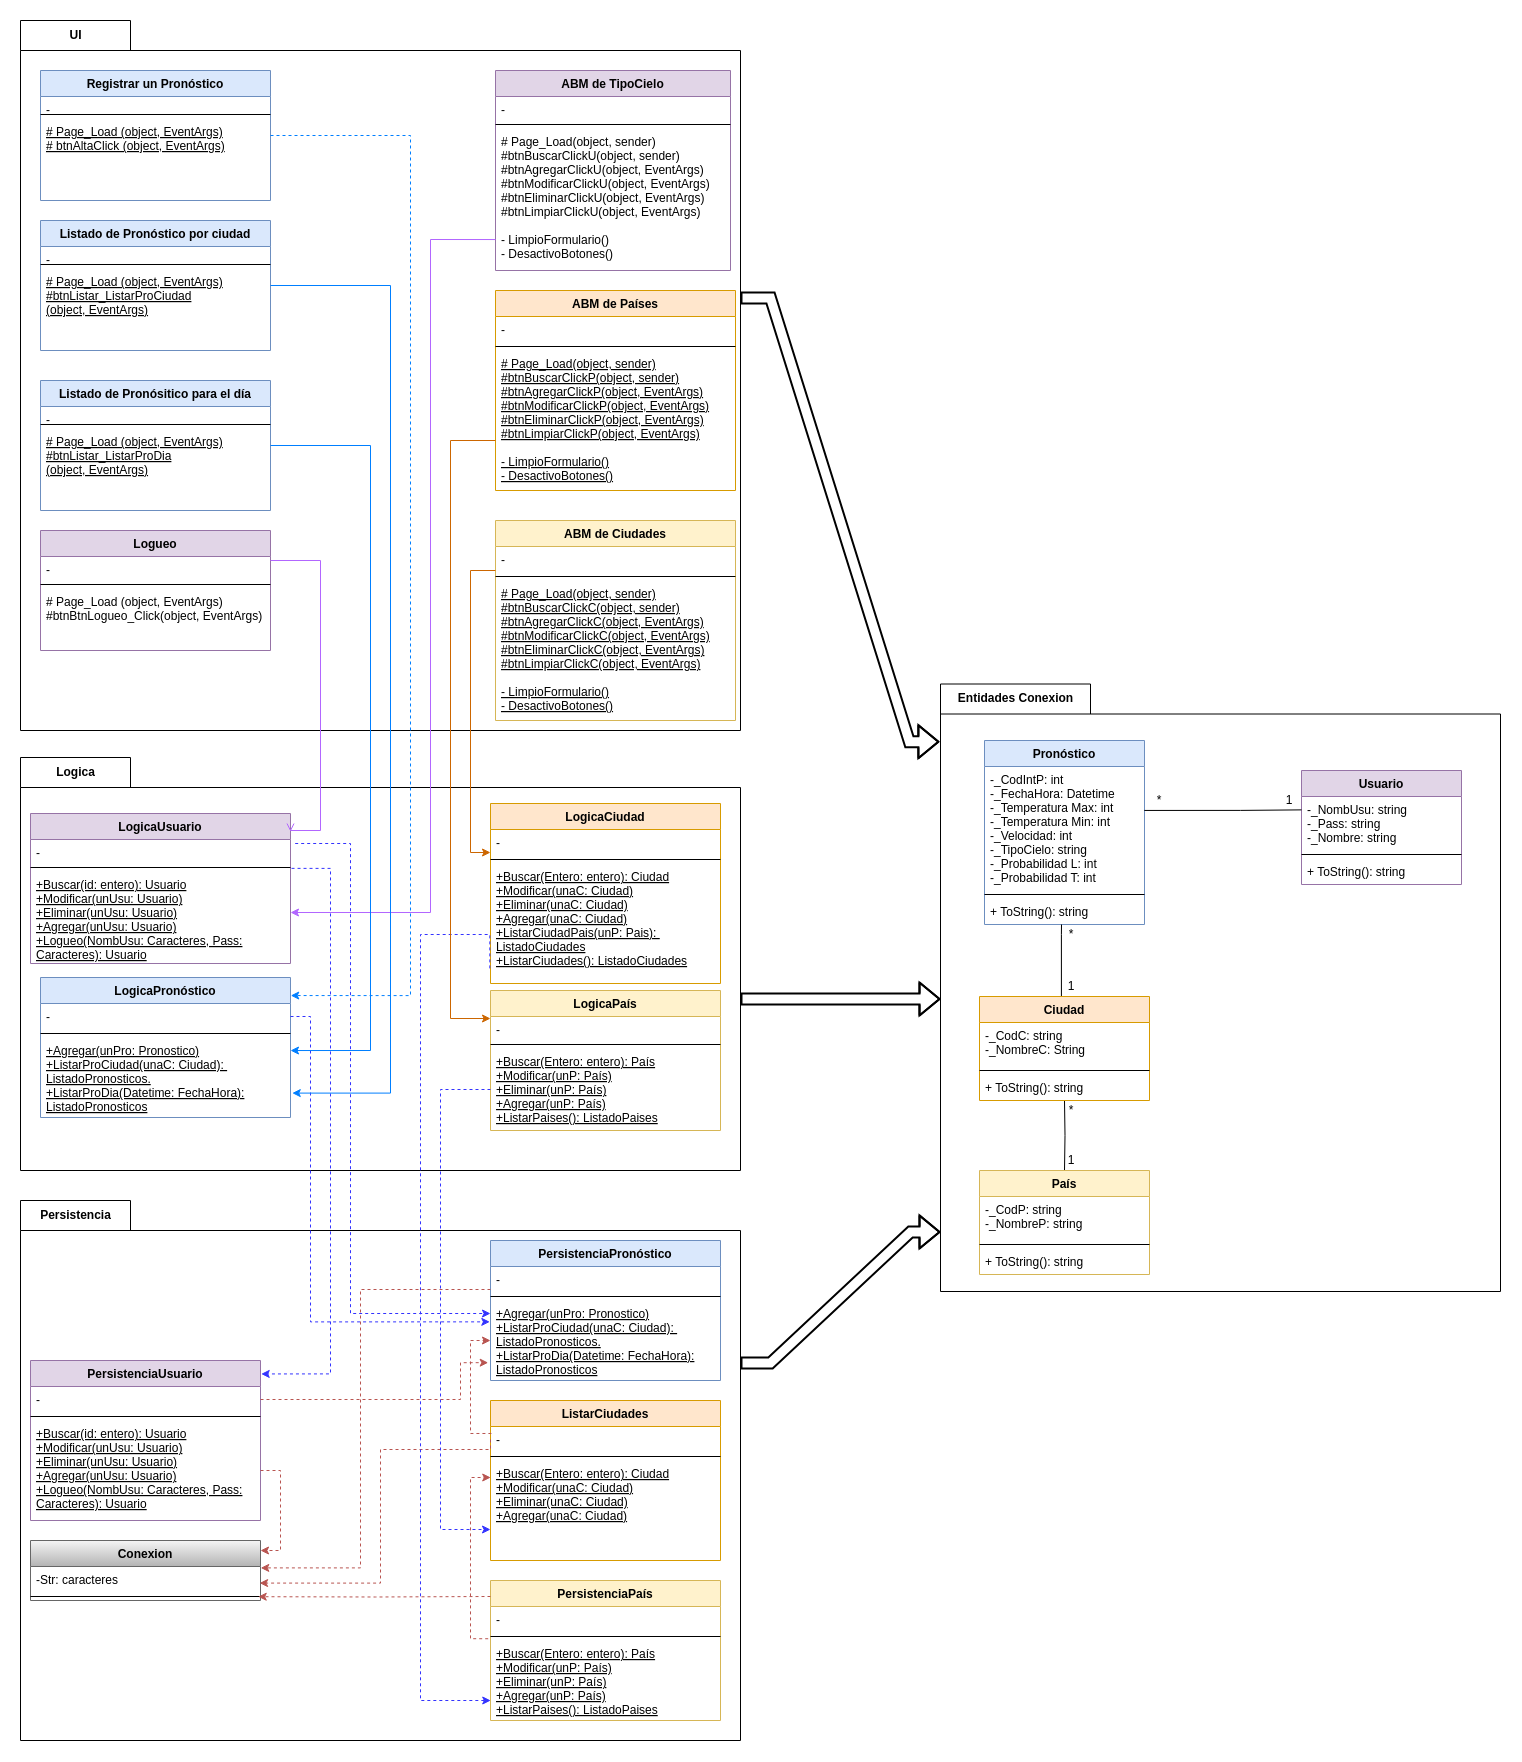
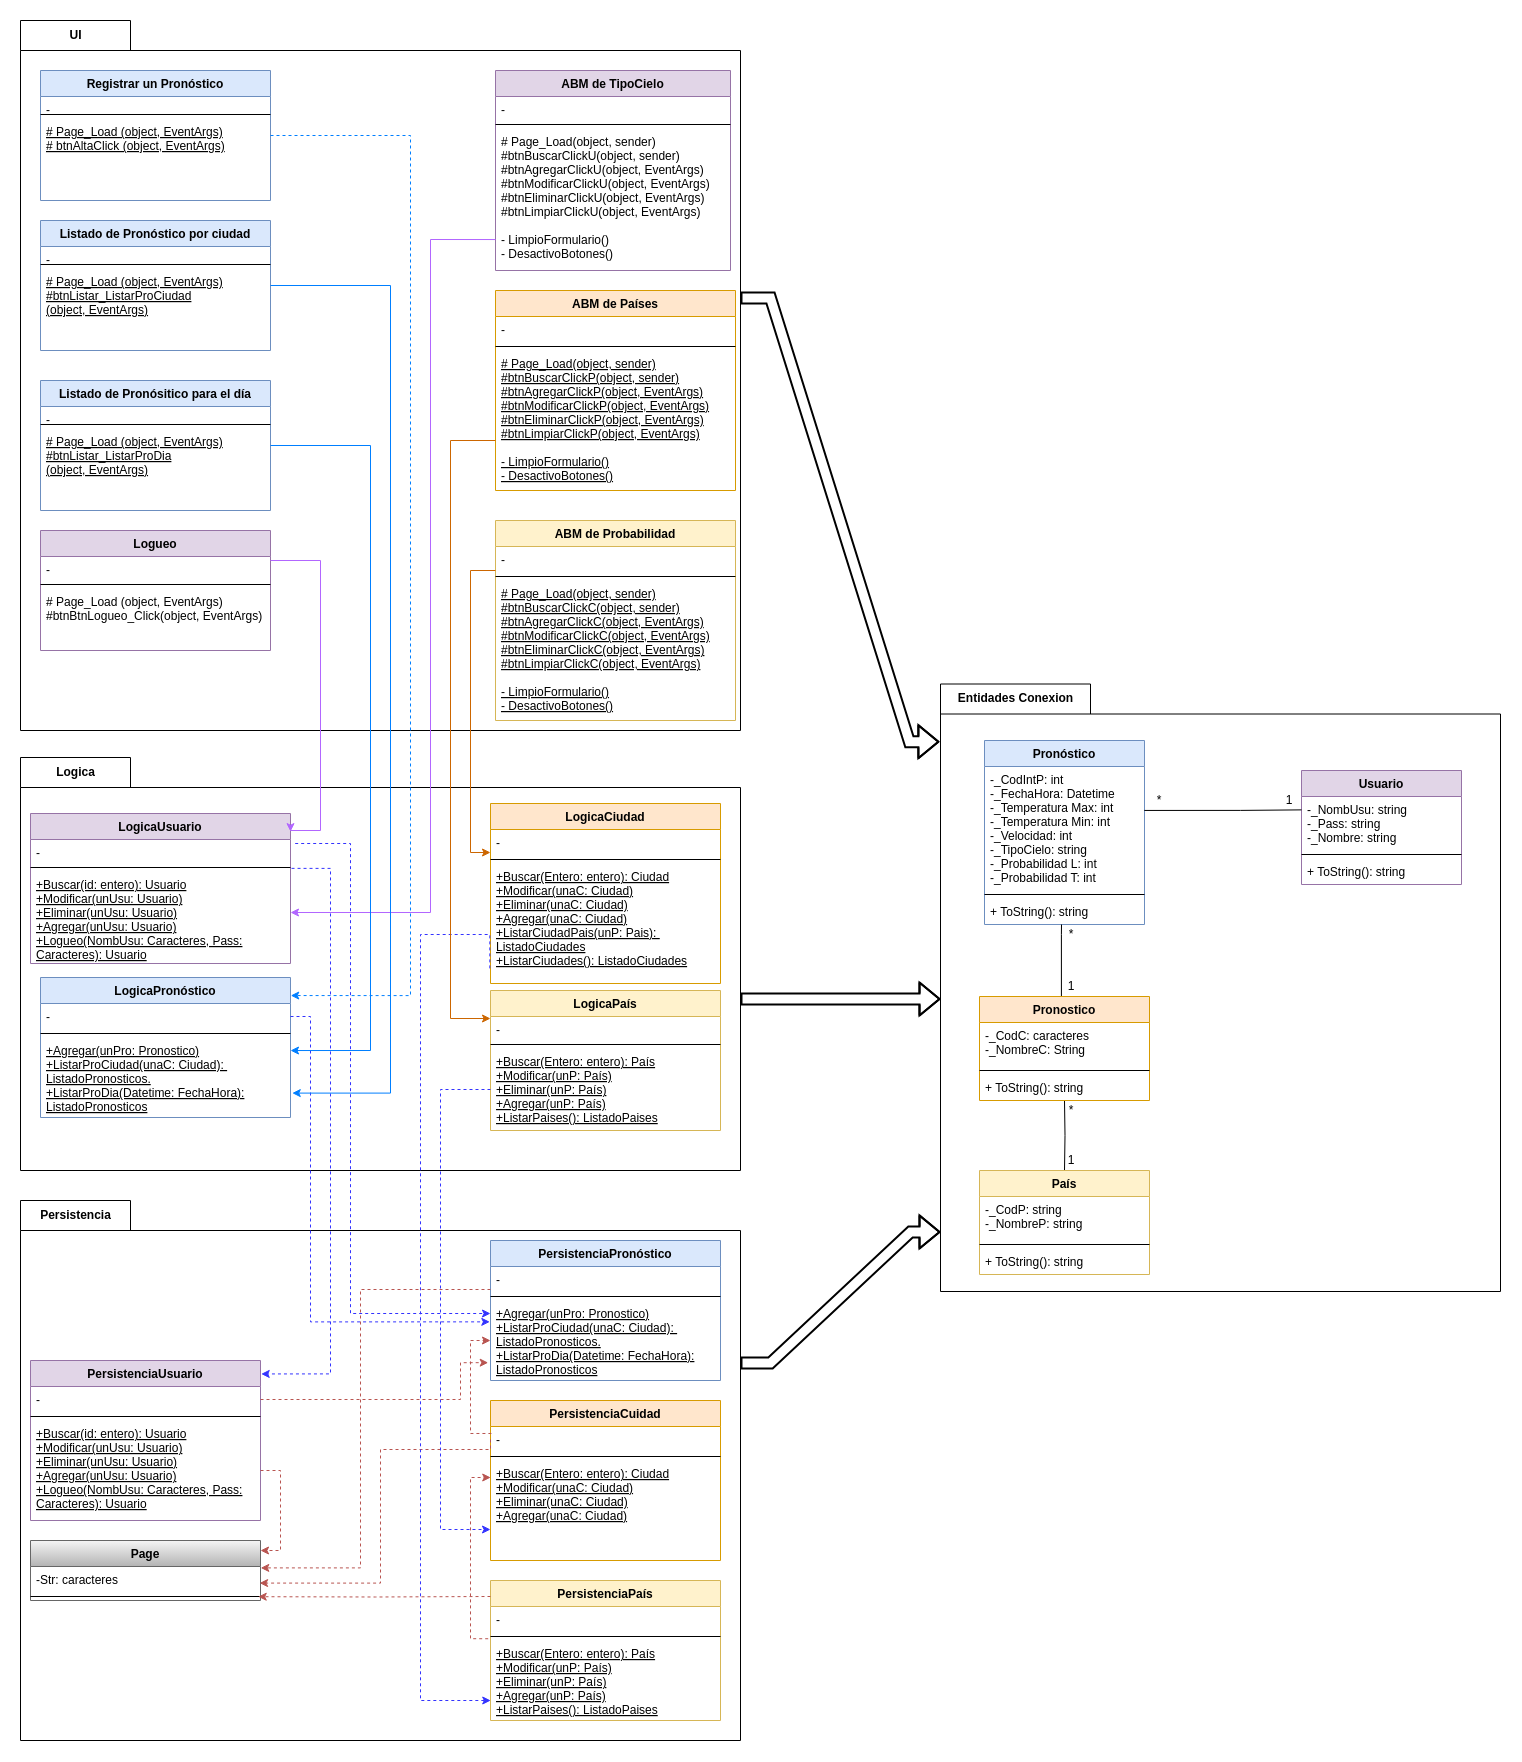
node "ABM de Ciudades": label "ABM de Ciudades" -> "ABM de Probabilidad"
edge "Logueo" -> "LogicaUsuario": arrowhead open -> classic
node "Ciudad": label "Ciudad" -> "Pronostico"
node "-_CodC: string -_NombreC: String": label "-_CodC: string -_NombreC: String" -> "-_CodC: caracteres -_NombreC: String"
node "ListarCiudades": label "ListarCiudades" -> "PersistenciaCuidad"
node "Conexion": label "Conexion" -> "Page"
